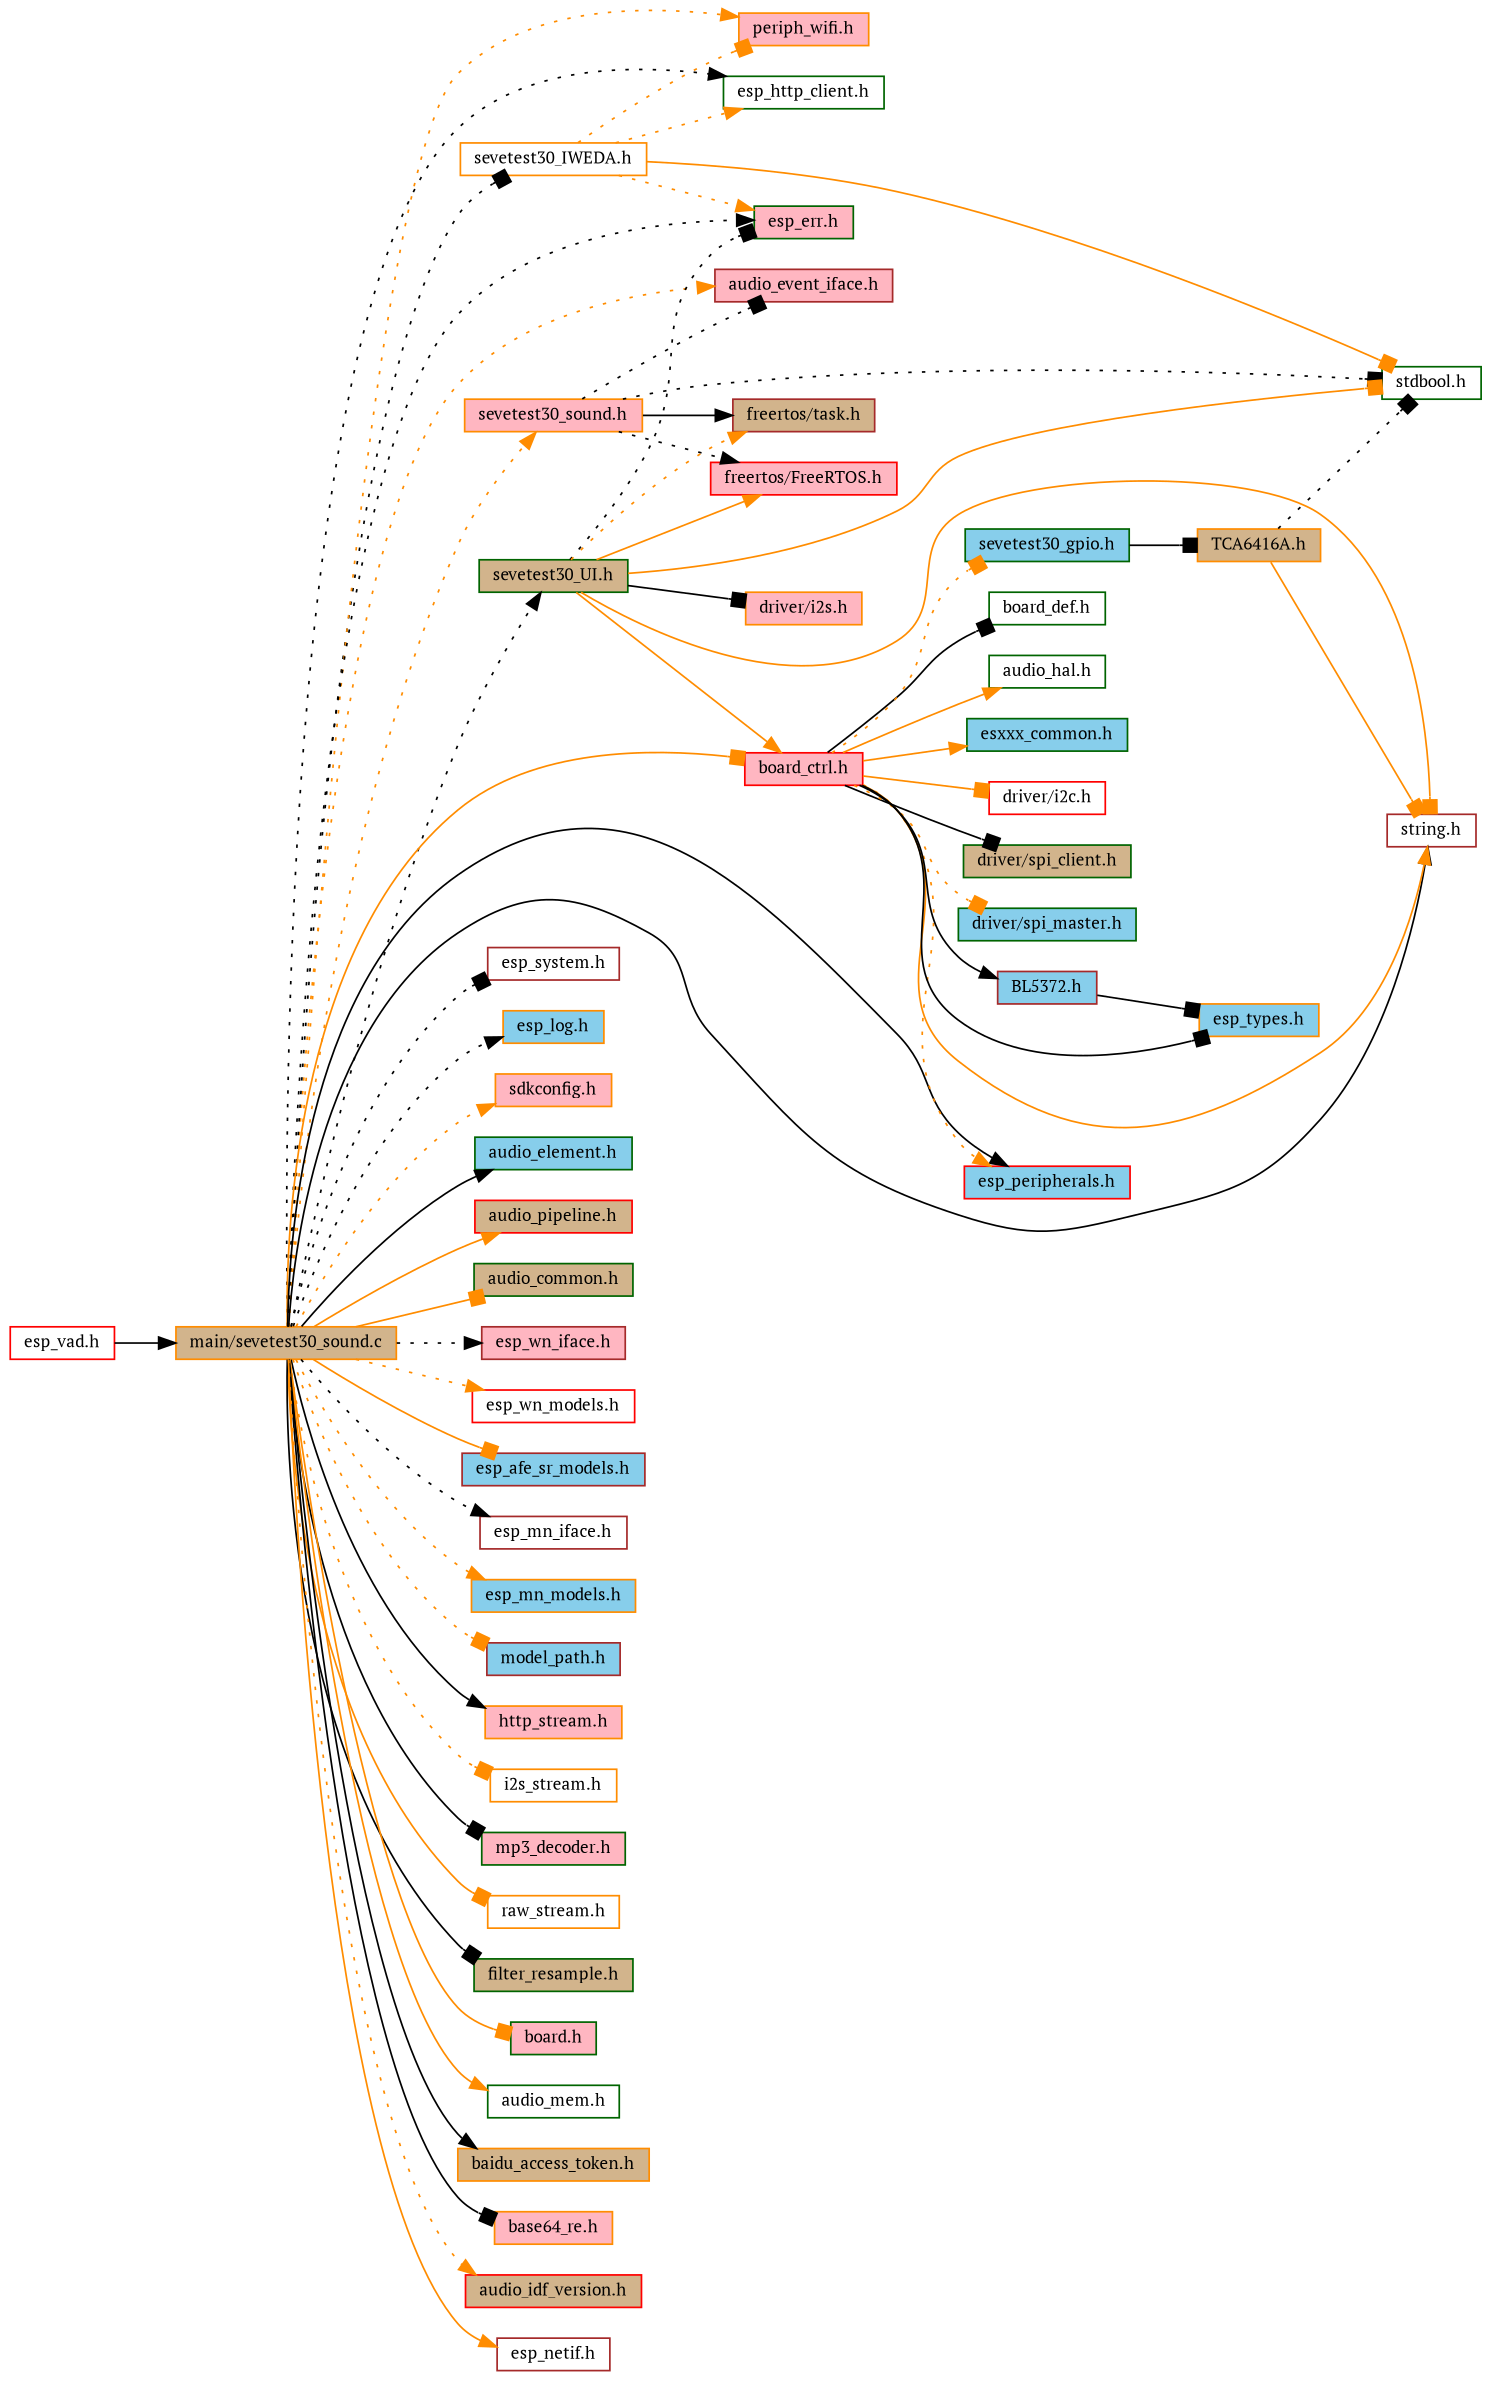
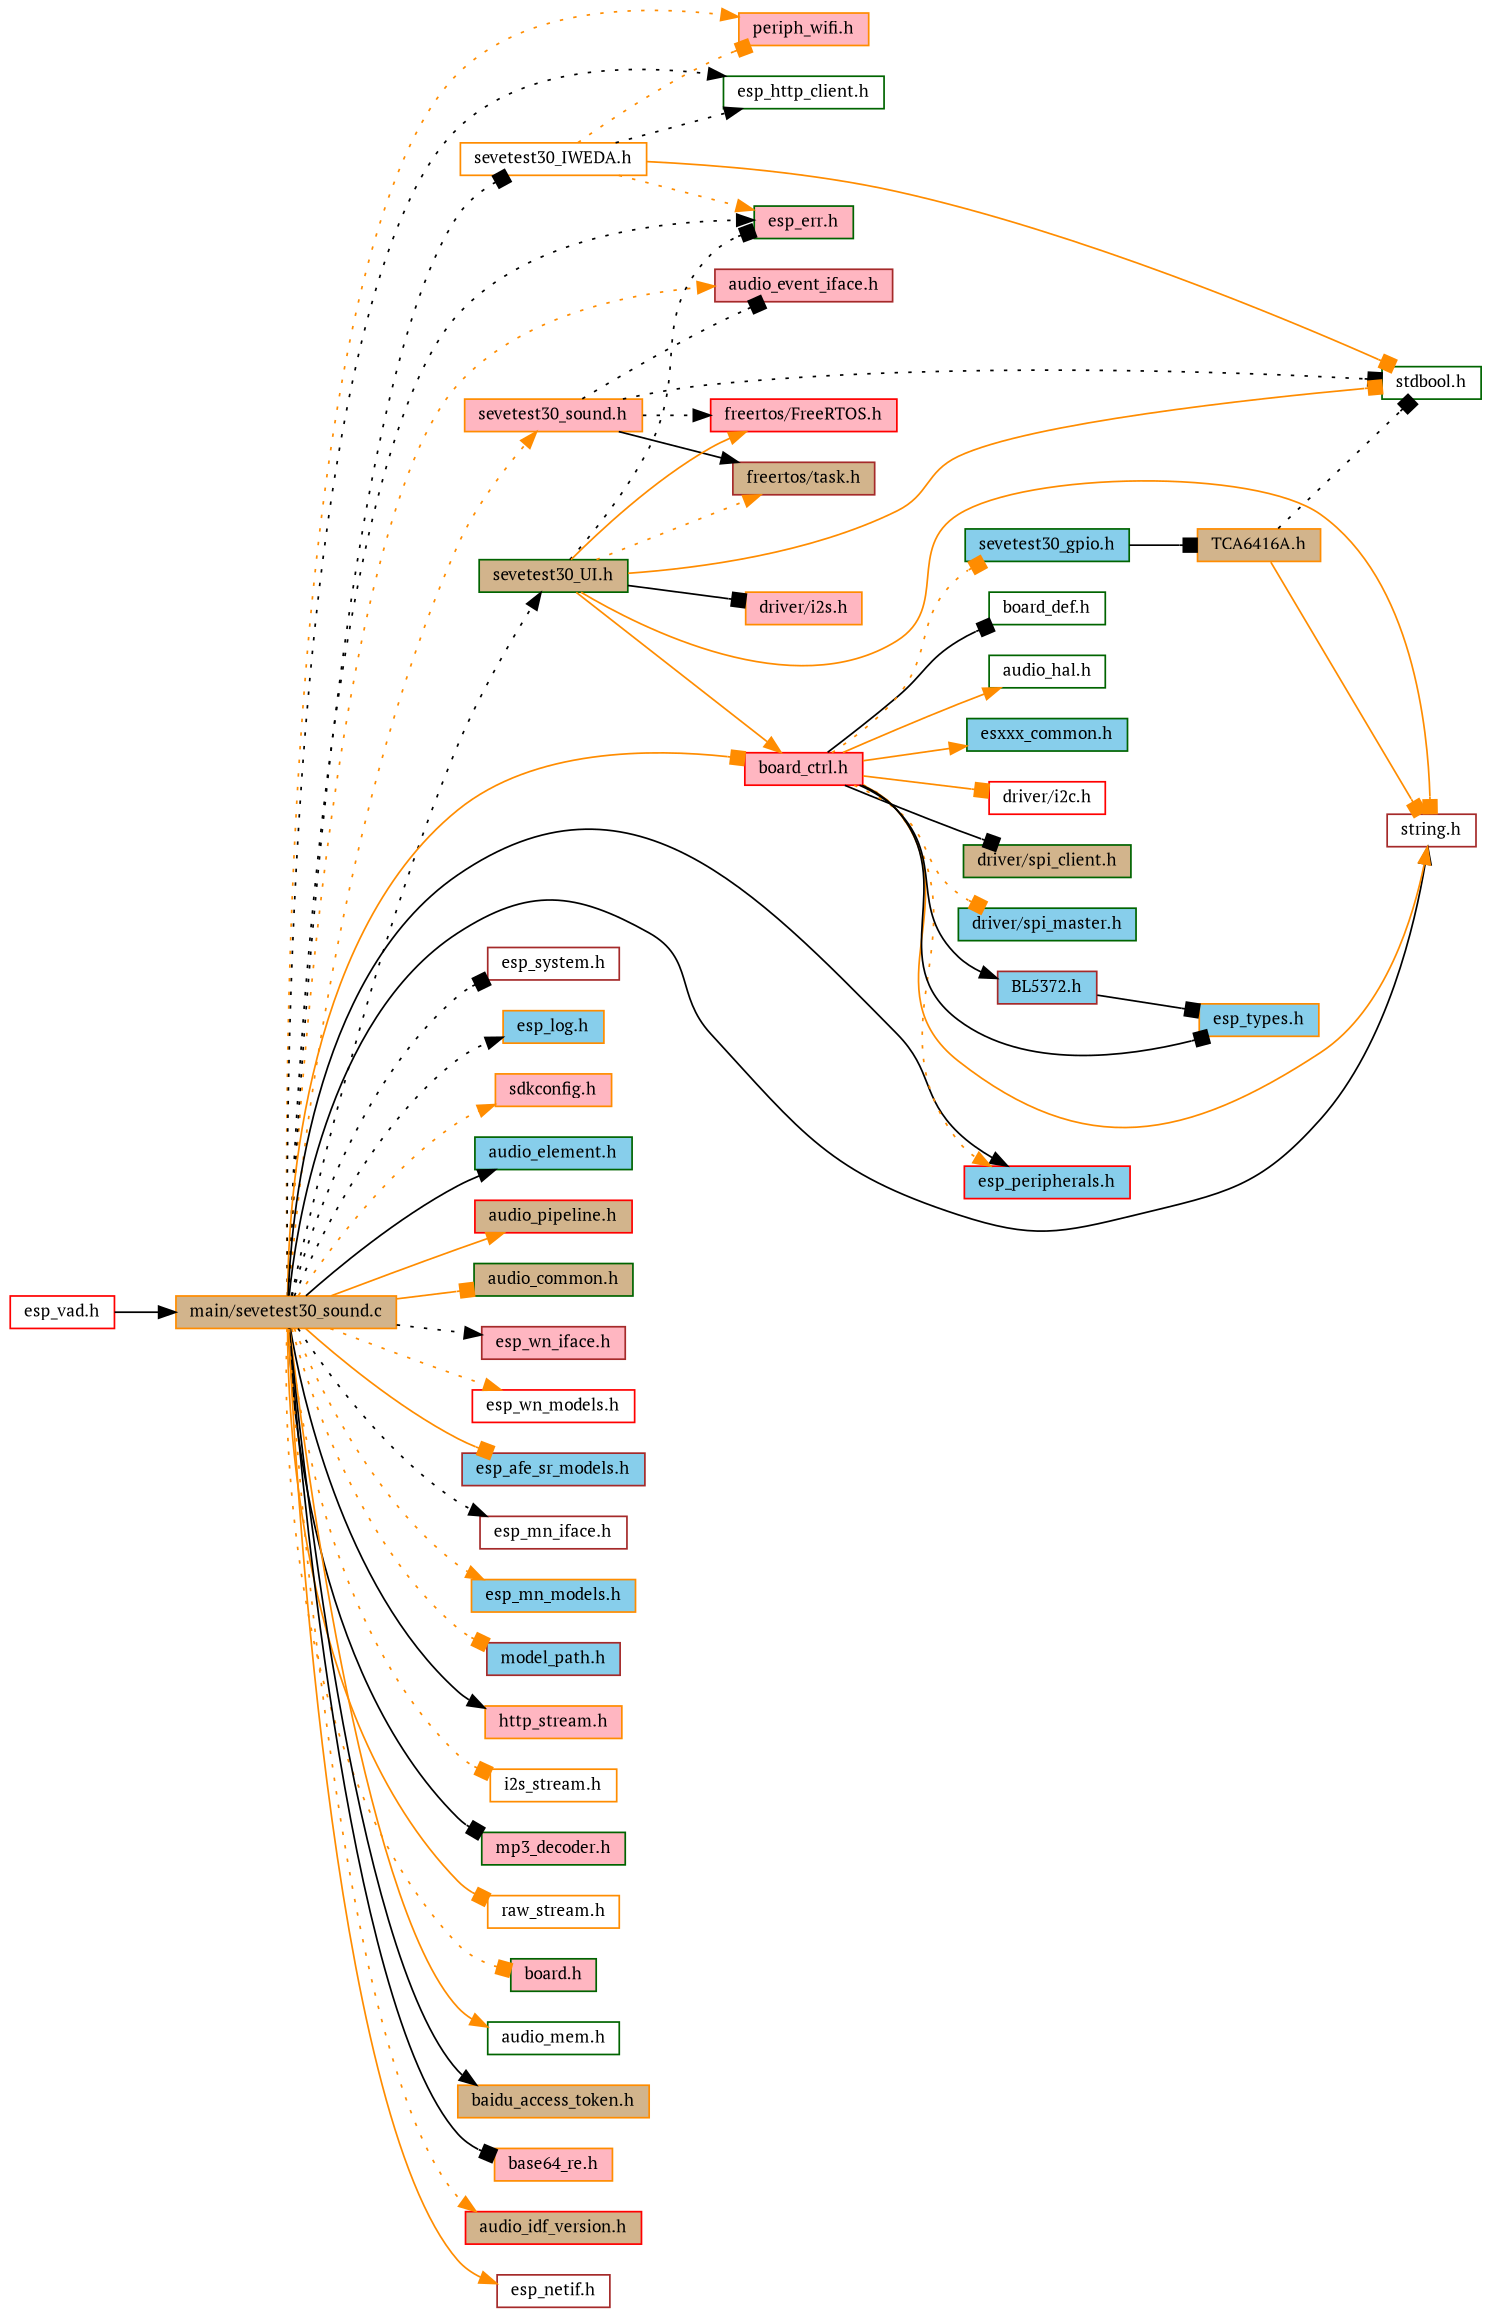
edge "sevetest30_IWEDA.h" -> "esp_http_client.h": color darkorange -> black
edge "main/sevetest30_sound.c" -> "board.h": style solid -> dotted
node "filter_resample.h": removed
